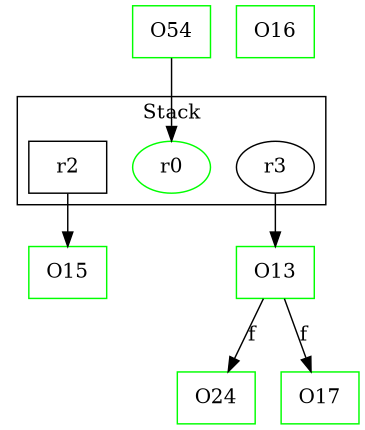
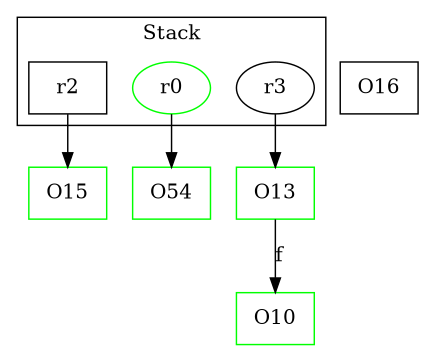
node "O16": color green -> black
edge "O54" -> "r0": reversed
node "O24": removed
node "O17": label "O17" -> "O10"
